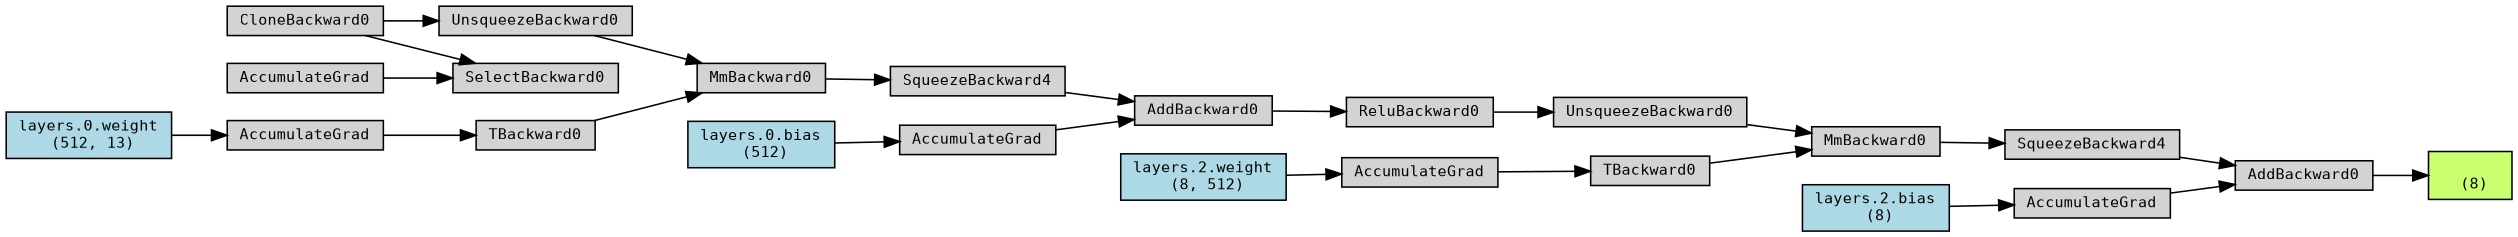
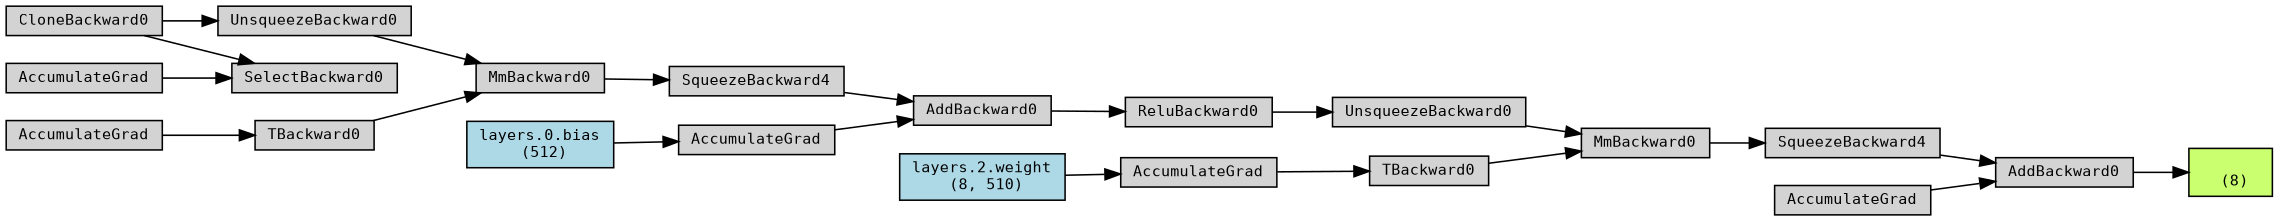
node "layers.0.weight (512, 13)": removed
node "layers.2.weight (8, 512)": label "layers.2.weight (8, 512)" -> "layers.2.weight (8, 510)"
node "layers.2.bias (8)": removed
